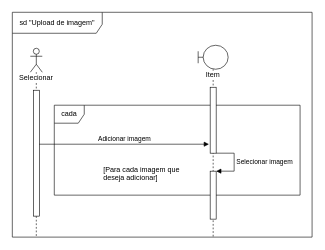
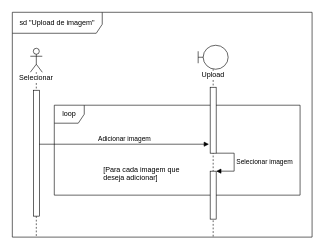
node "Item": label "Item" -> "Upload"
node "cada": label "cada" -> "loop"
